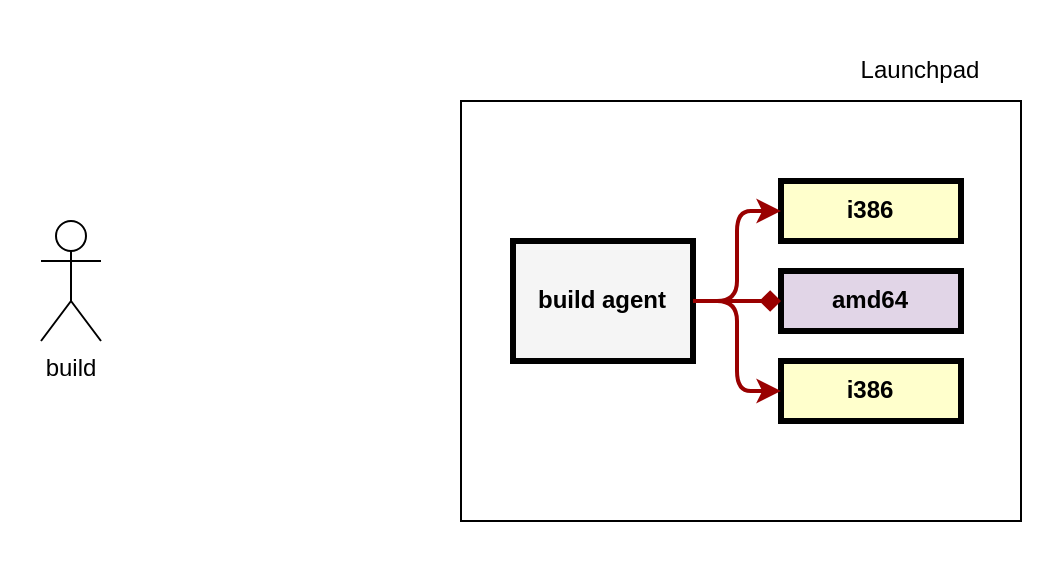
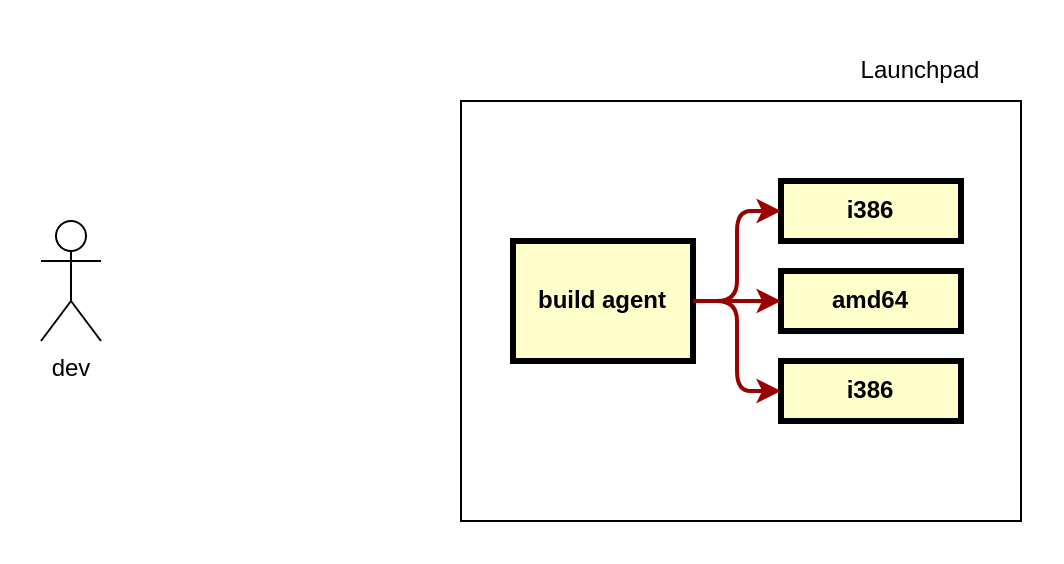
node "build agent": fillcolor #f5f5f5 -> #ffffcc
edge "build agent" -> "amd64": arrowhead diamond -> classic
node "amd64": fillcolor #e1d5e7 -> #ffffcc
node "build": label "build" -> "dev"
